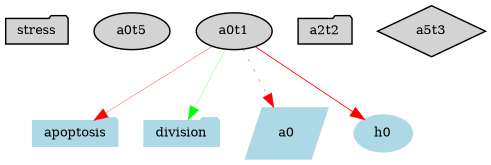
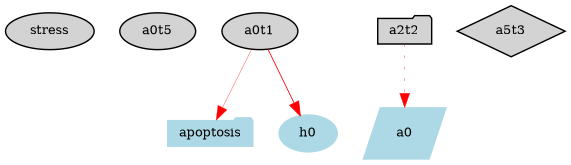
node "stress": shape folder -> ellipse
edge "a0t1" -> "a0": now "a2t2" -> "a0"
node "division": removed
